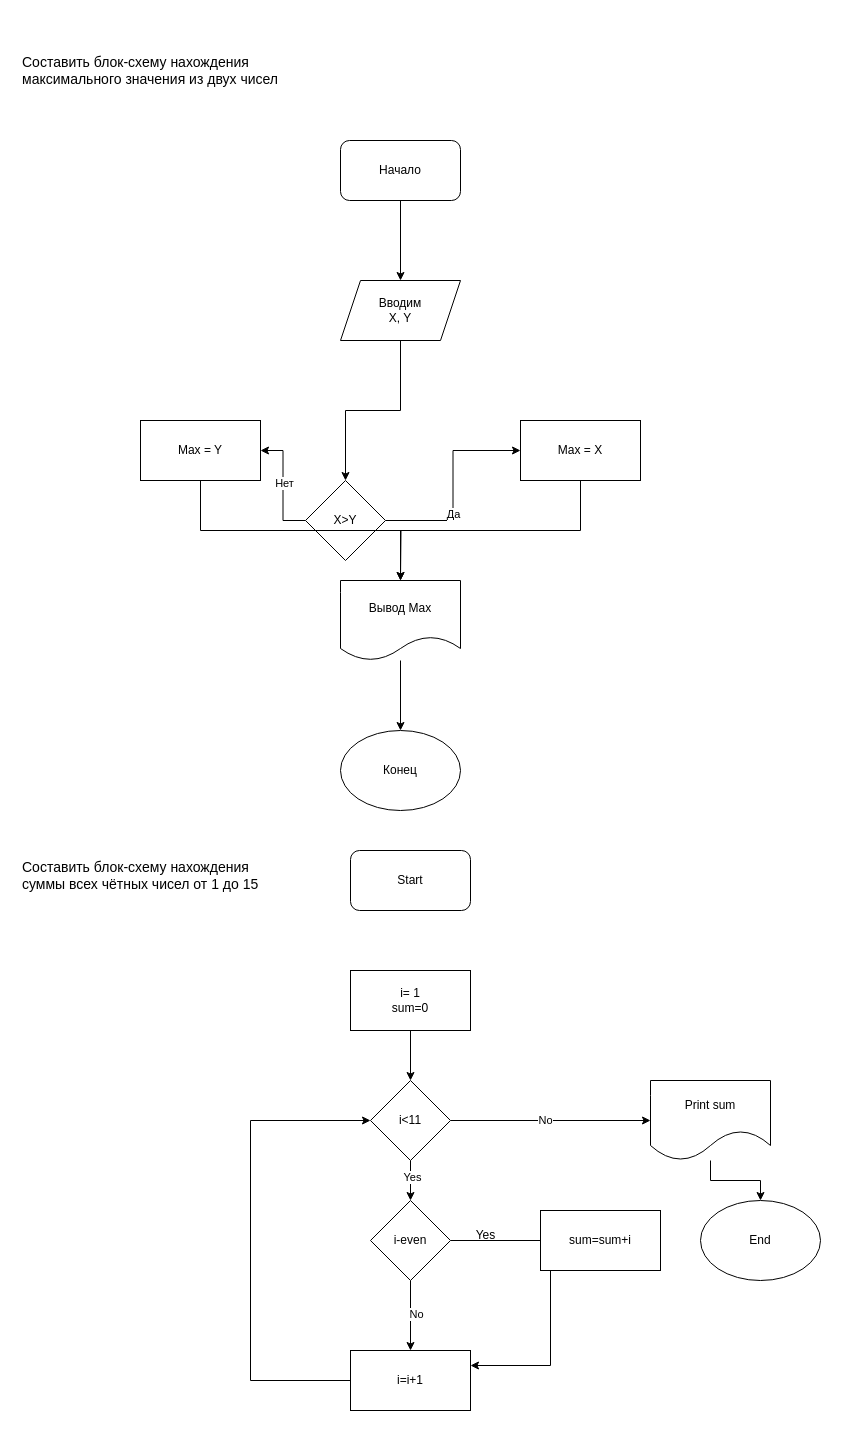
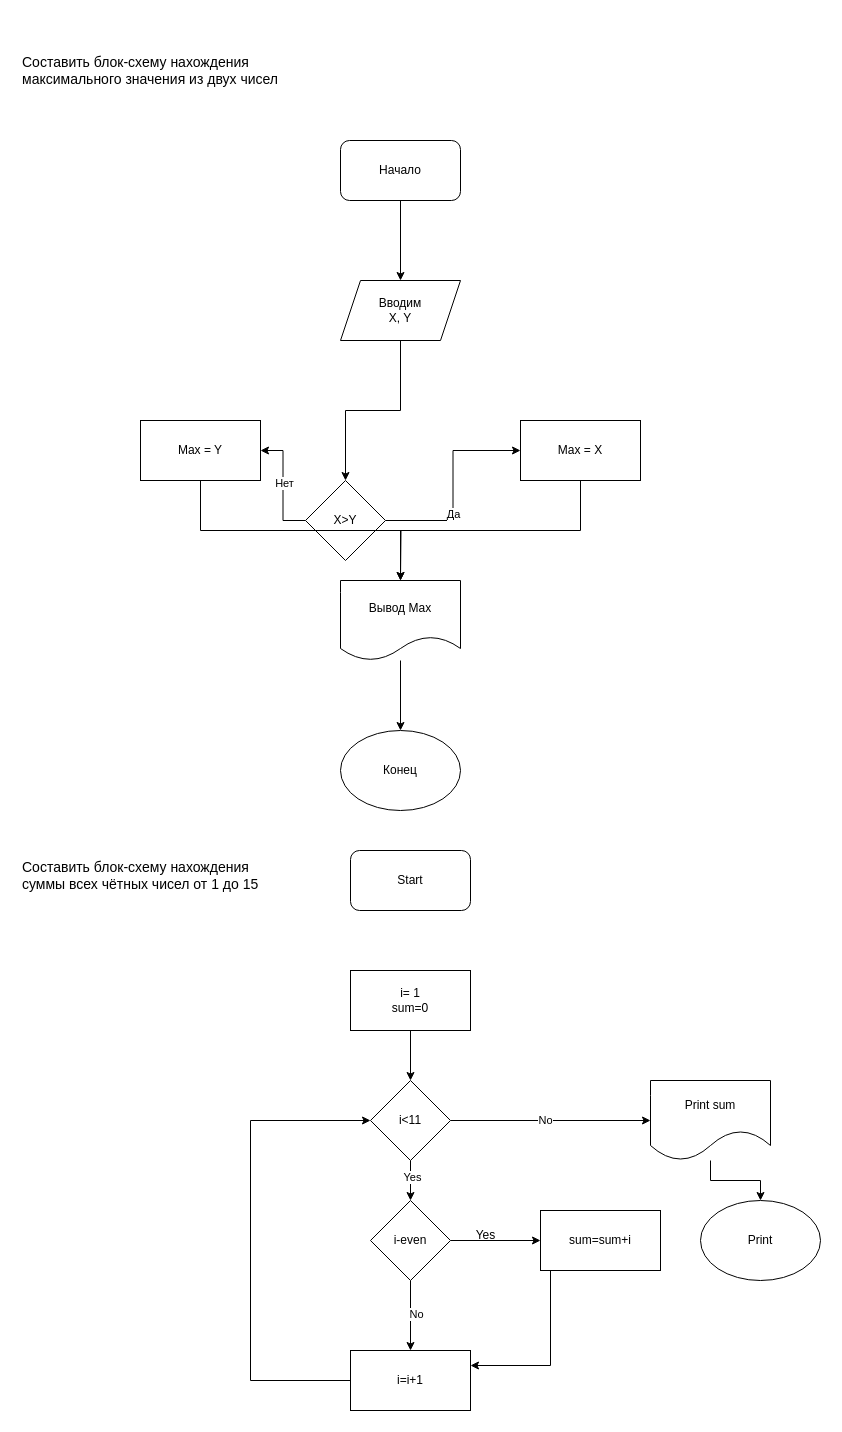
edge "i-even" -- "sum=sum+i": arrowhead none -> classic
node "End": label "End" -> "Print"
